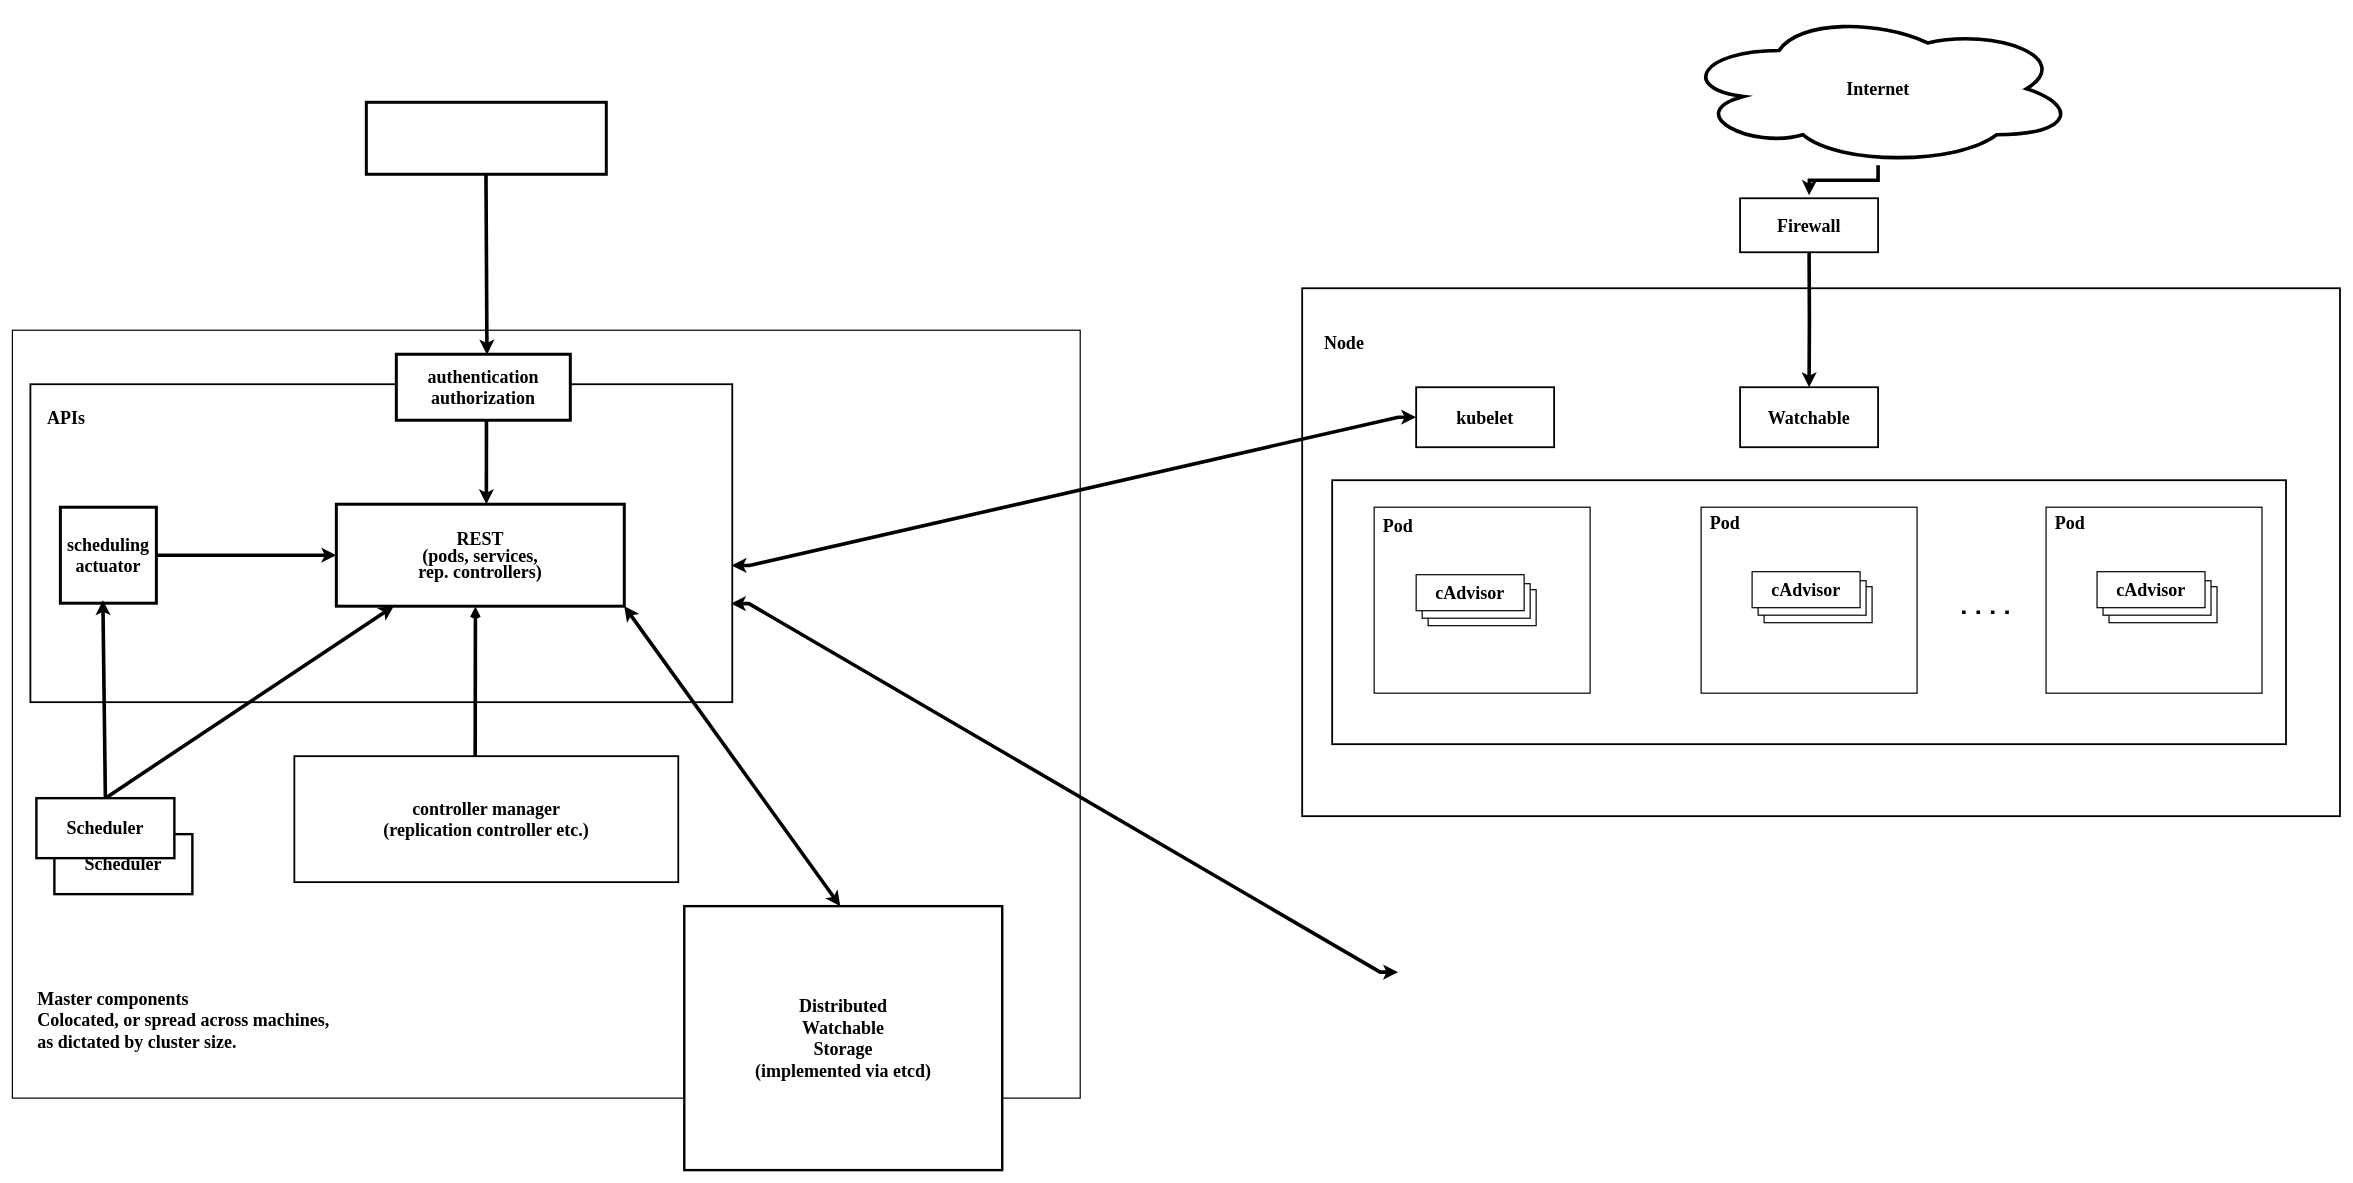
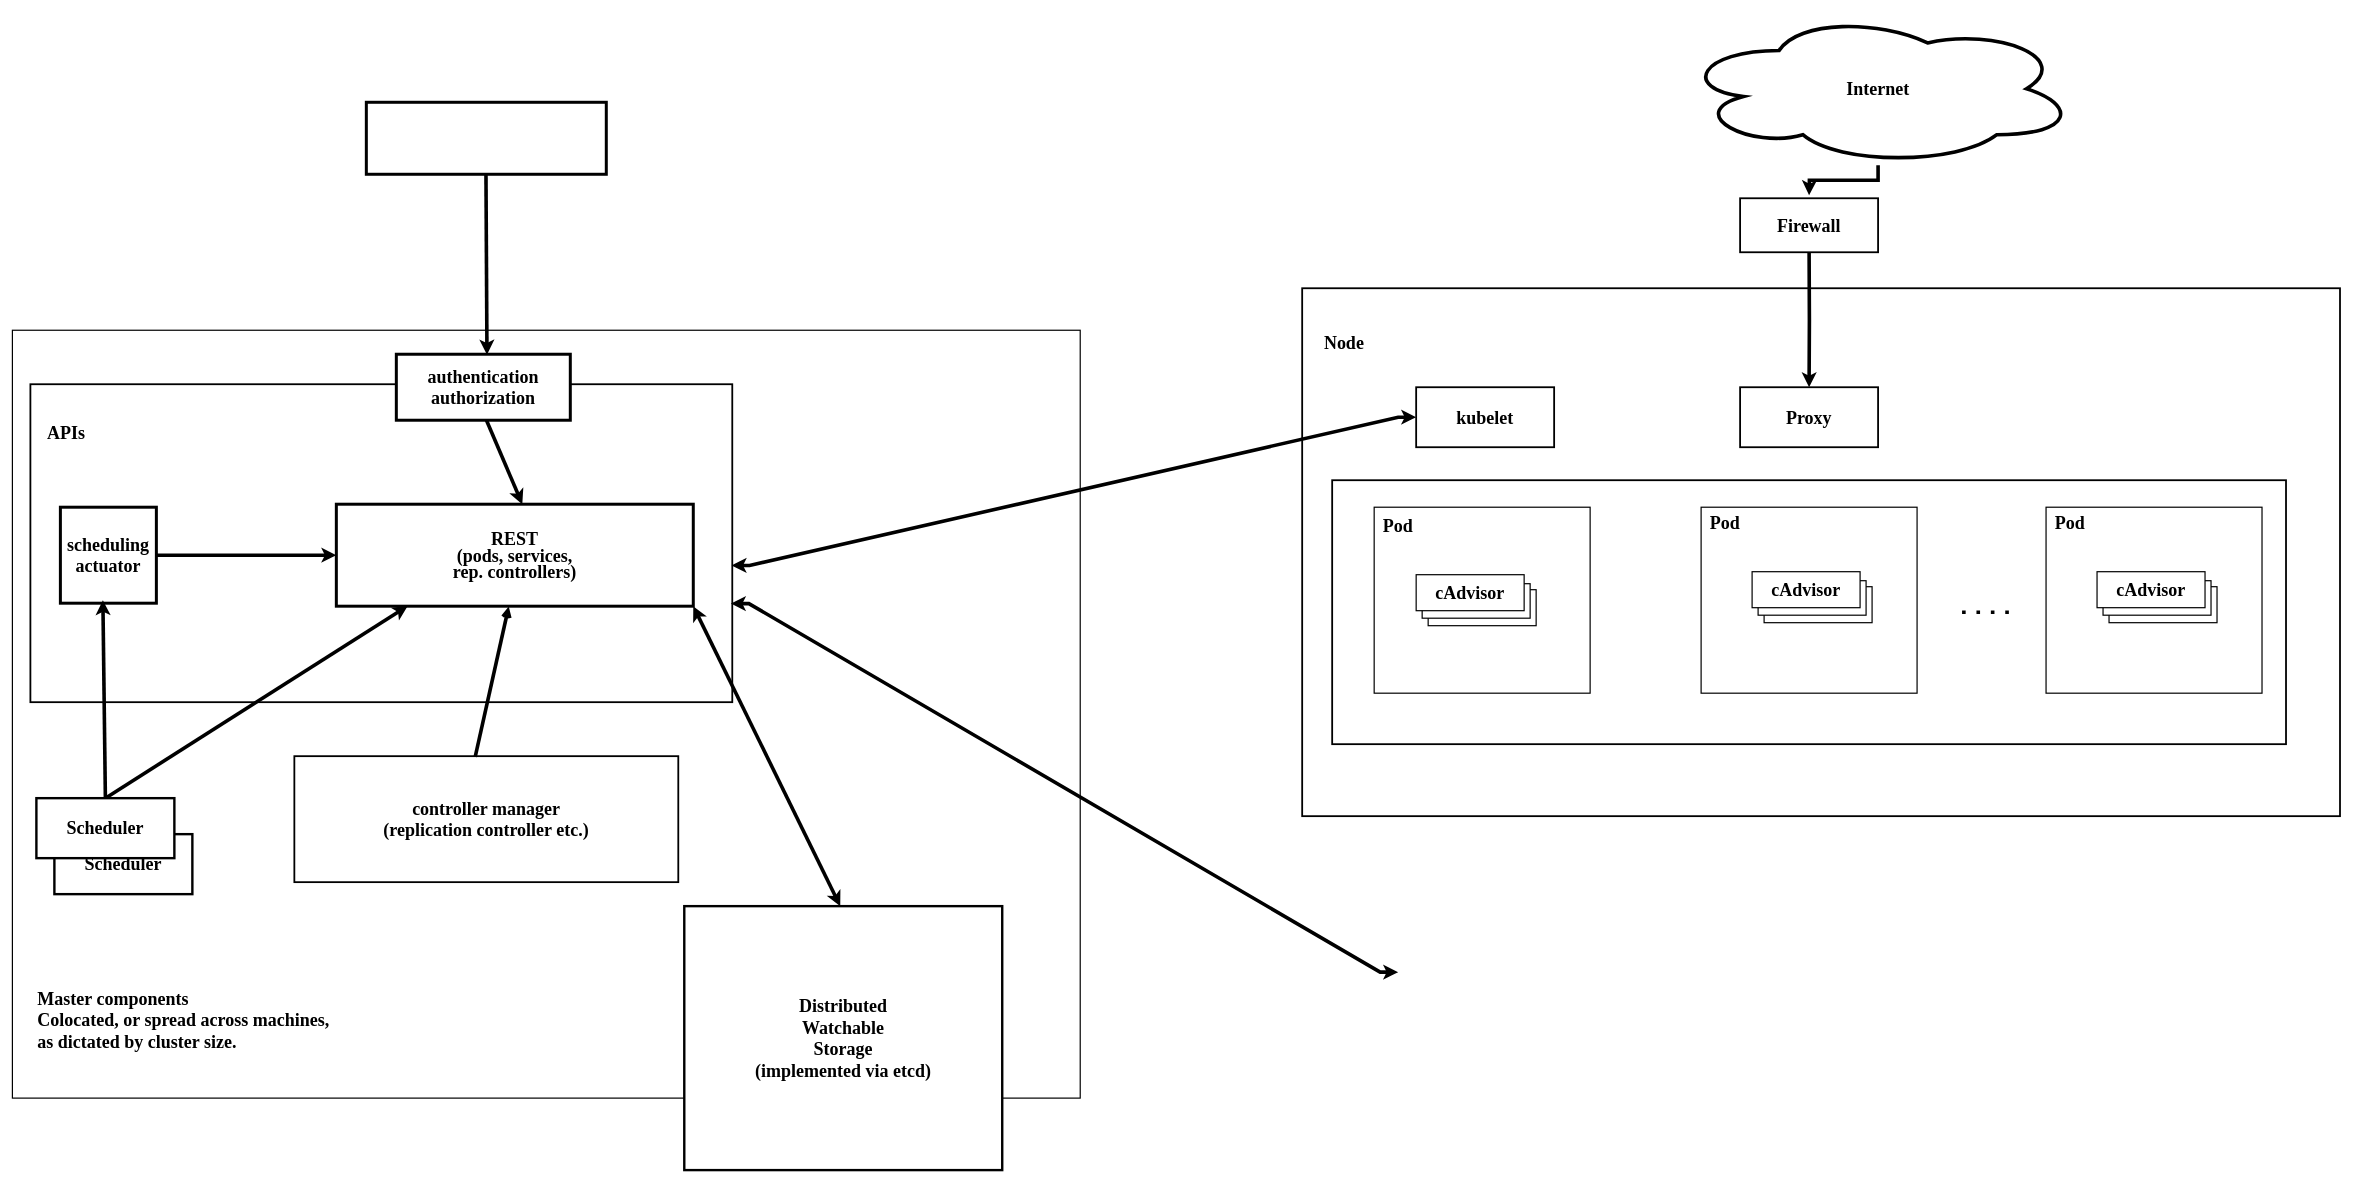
node "APIs": moved (66, 417) -> (66, 432)
node "Watchable": label "Watchable" -> "Proxy"
node "REST (pods, services, rep. controllers)": size 288x102 -> 357x102
